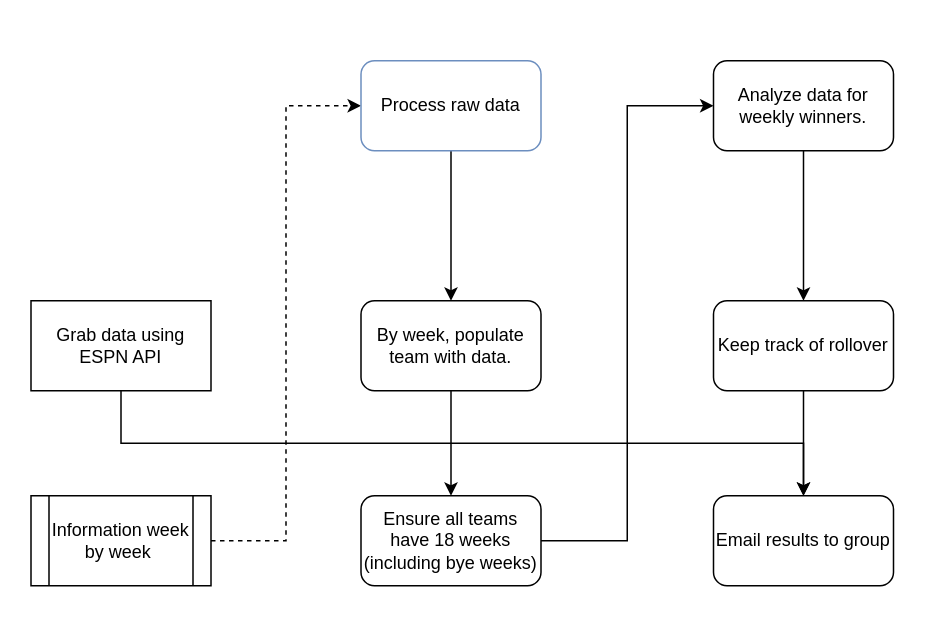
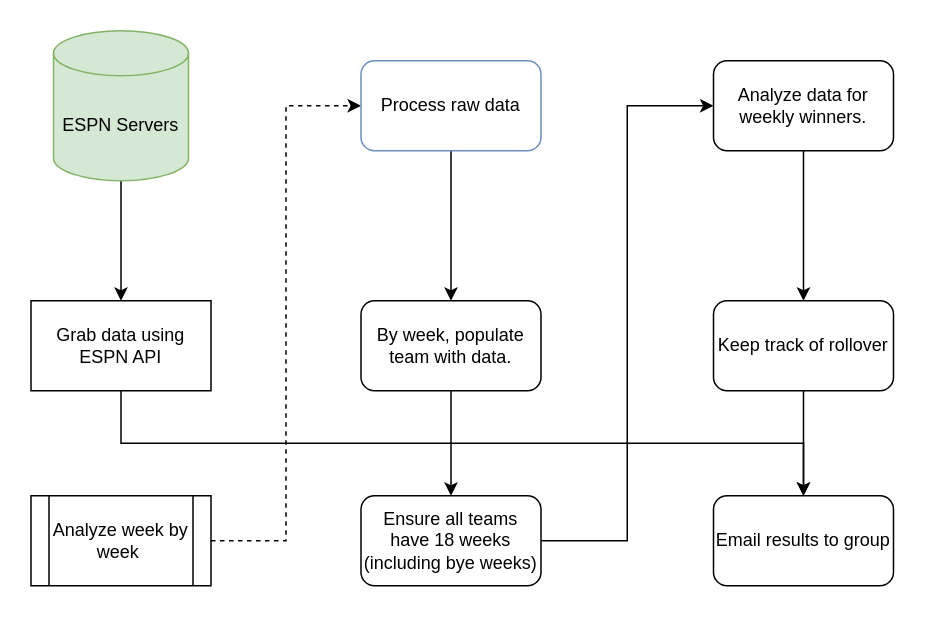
node "ESPN Servers": added
edge "ESPN Servers" -> "Grab data using ESPN API": added
node "Information week by week": label "Information week by week" -> "Analyze week by week"
